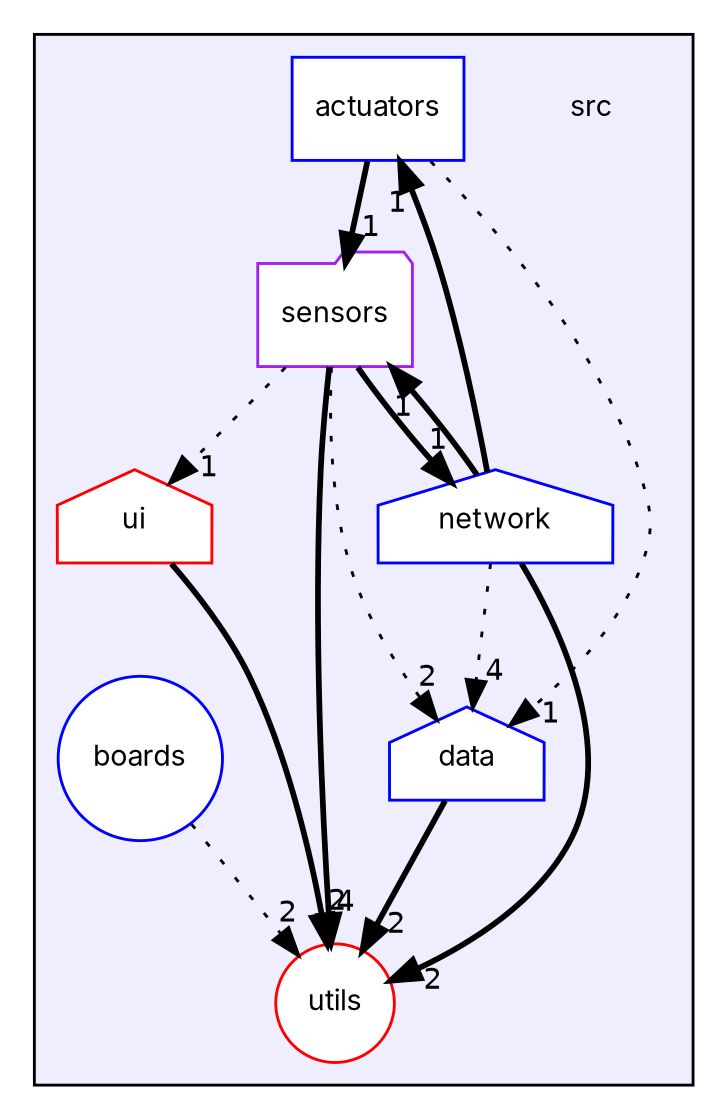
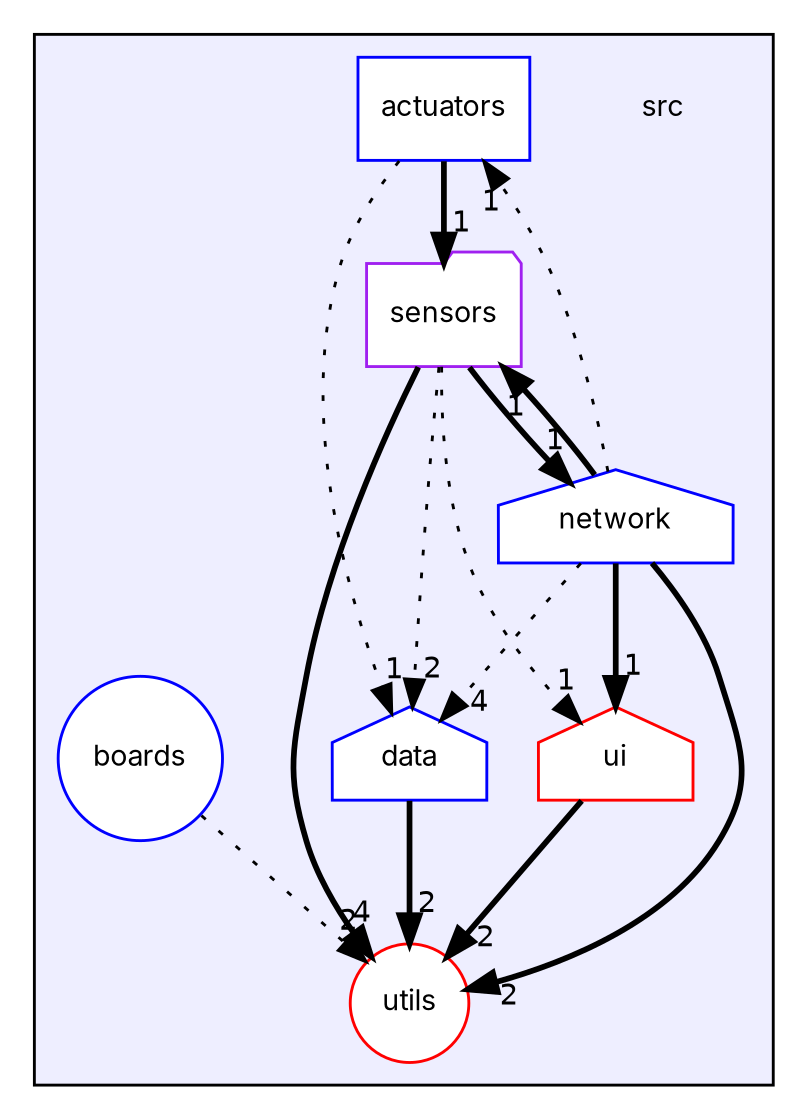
edge "network" -> "actuators": style bold -> dotted
edge "network" -> "ui": added
